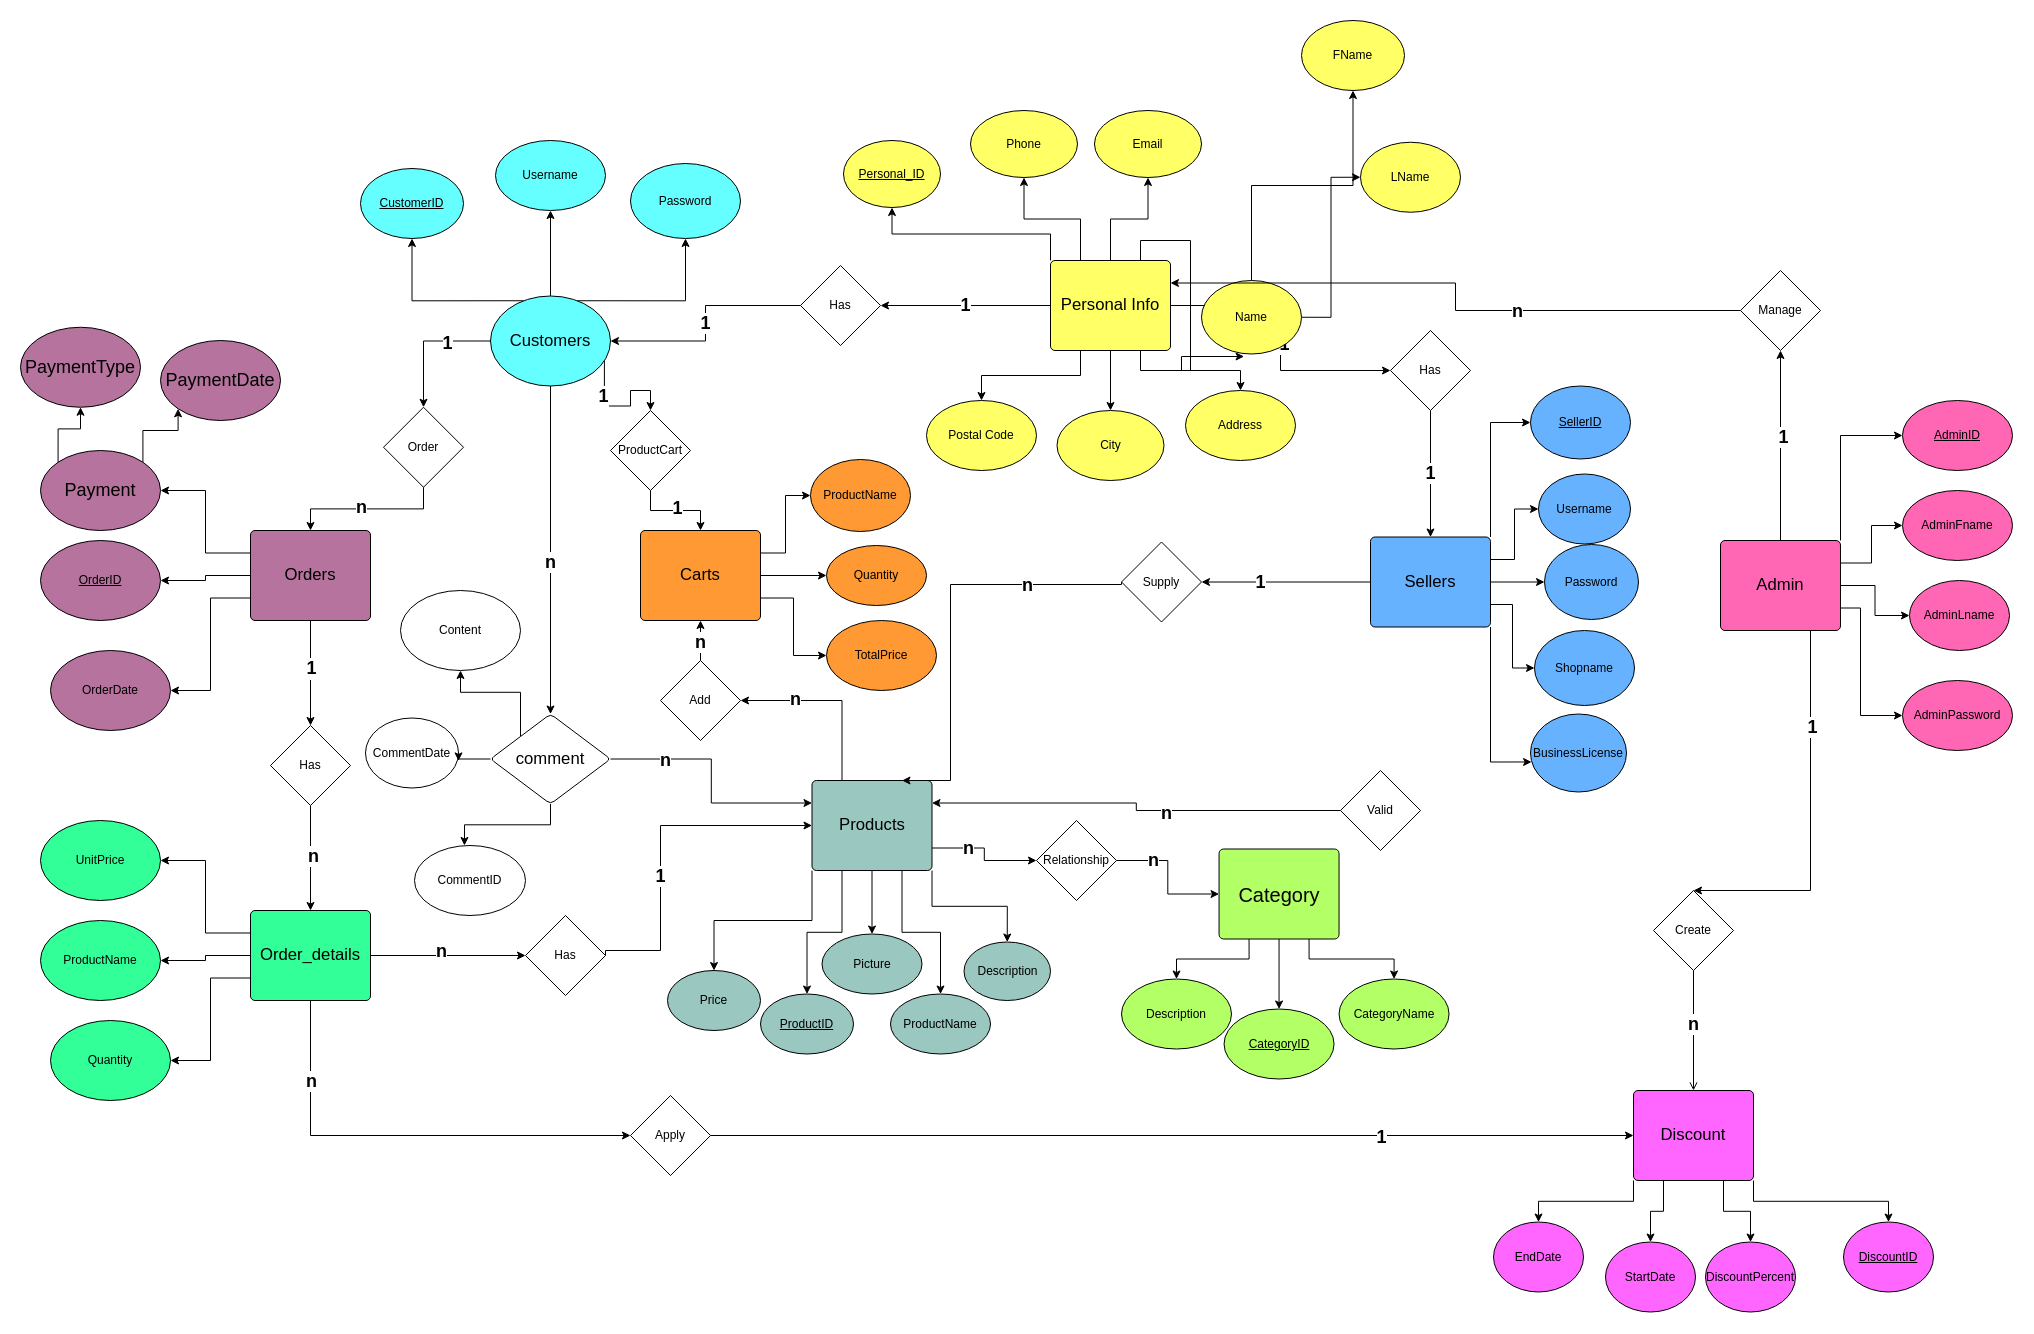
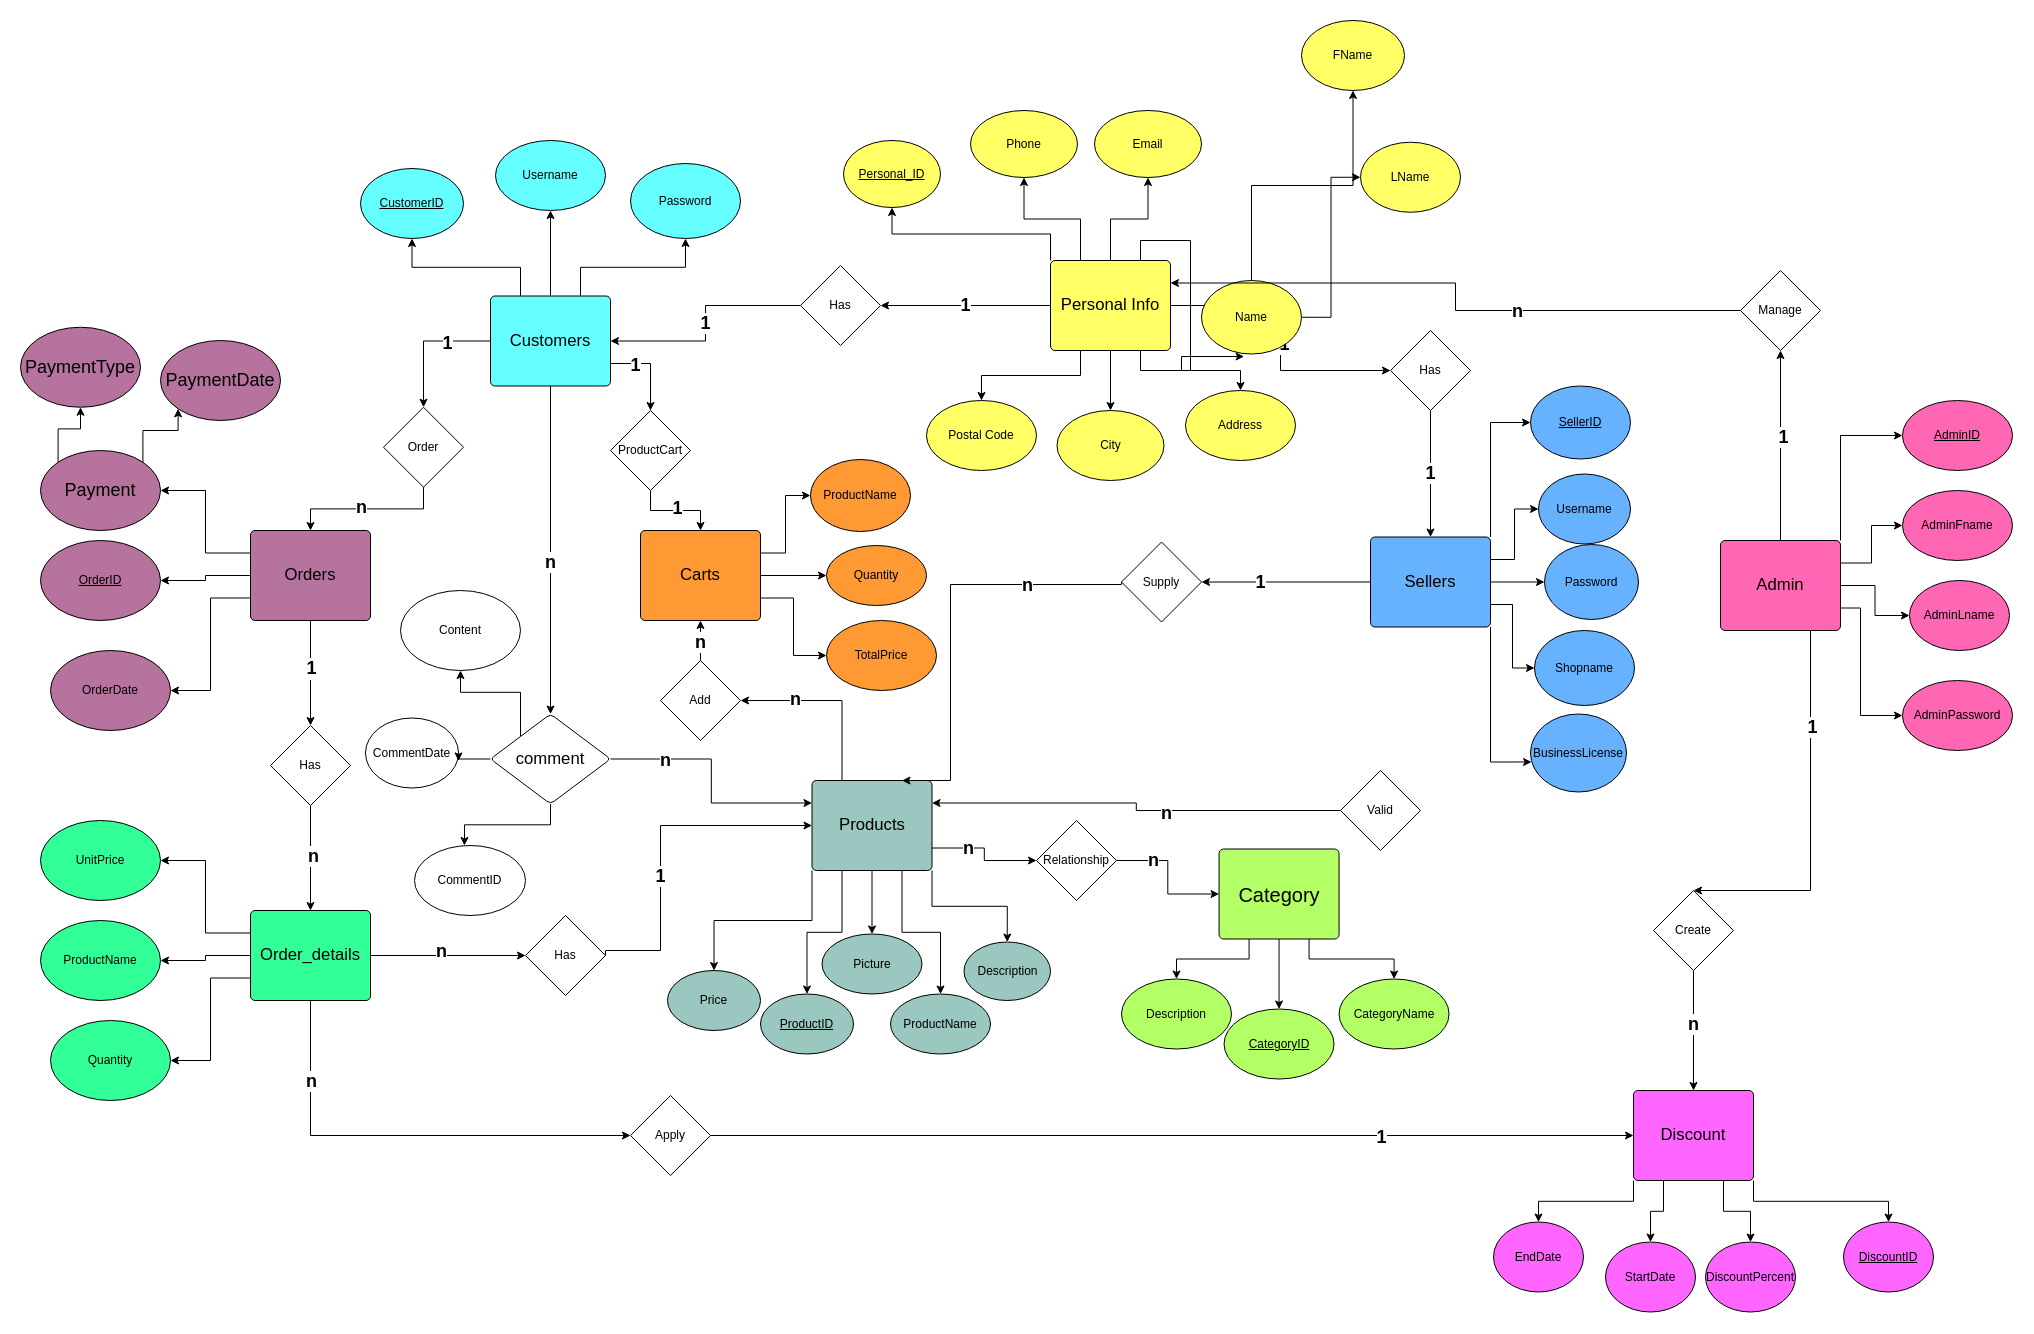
node "Customers": shape ellipse -> rounded rectangle
edge "Create" -> "Discount": arrowhead open -> classic
